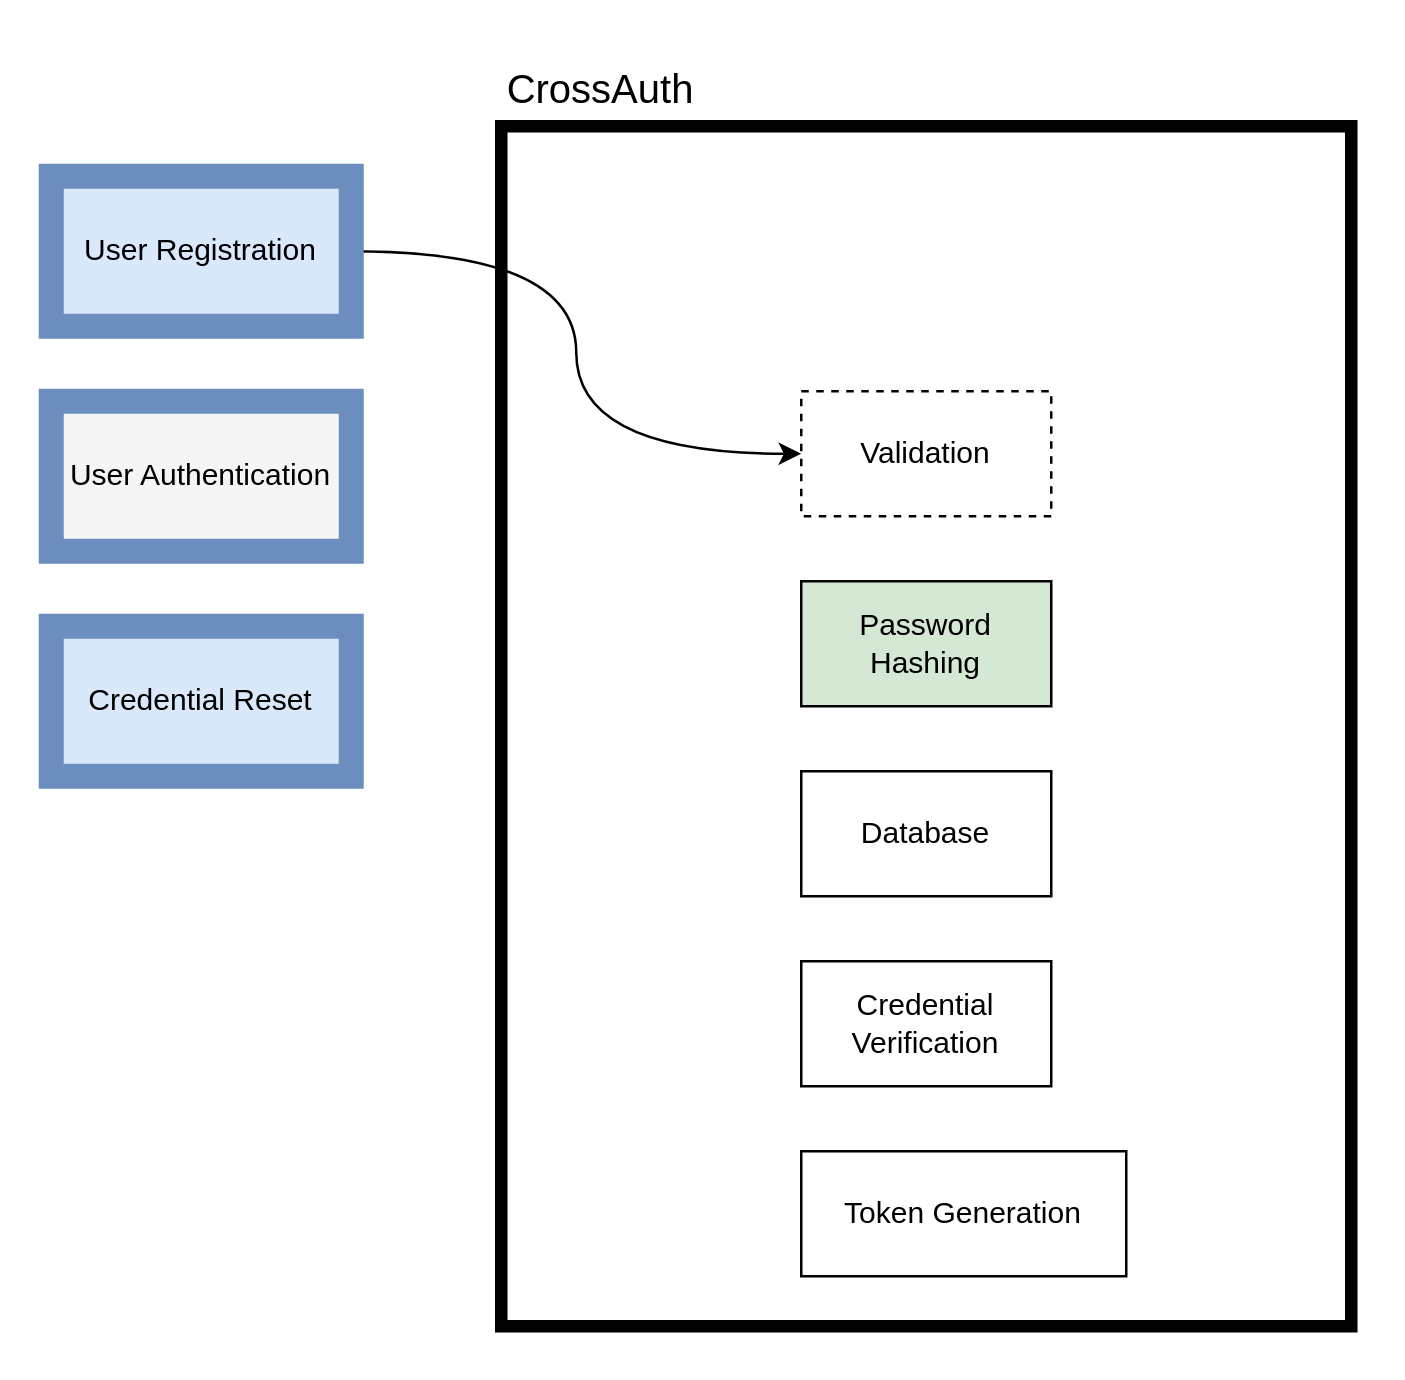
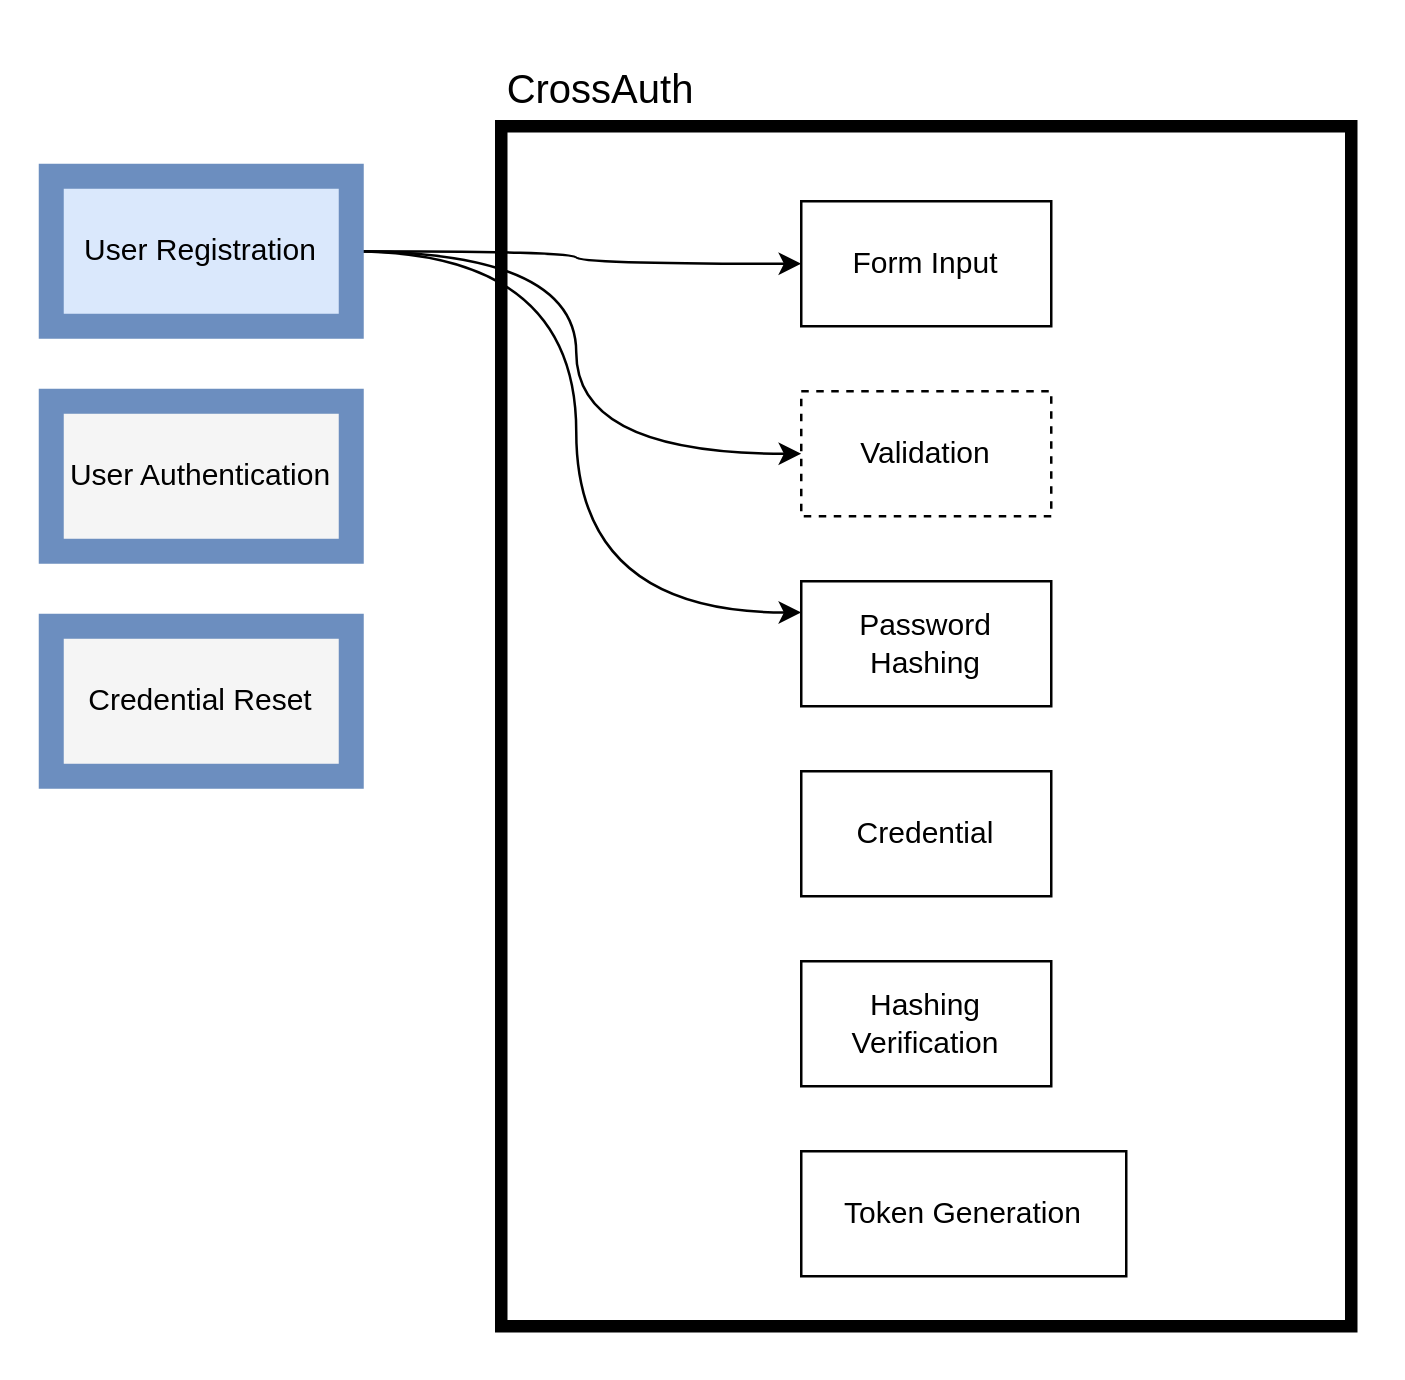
edge "User Registration" -> "Form Input": added
node "Form Input": added
edge "User Registration" -> "Password Hashing": added
node "Password Hashing": fillcolor #d5e8d4 -> #ffffff
node "Credential Reset": fillcolor #dae8fc -> #f5f5f5
node "Database": label "Database" -> "Credential"
node "Credential Verification": label "Credential Verification" -> "Hashing Verification"
